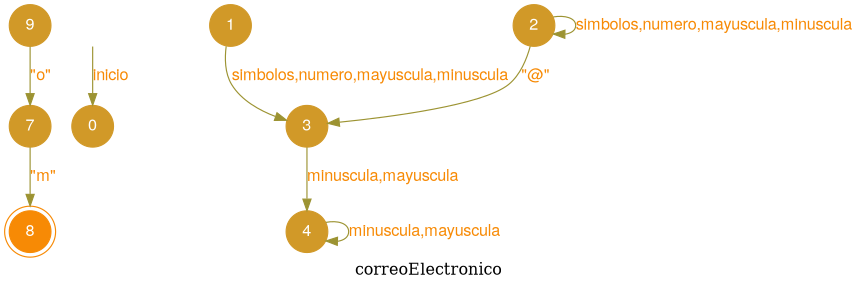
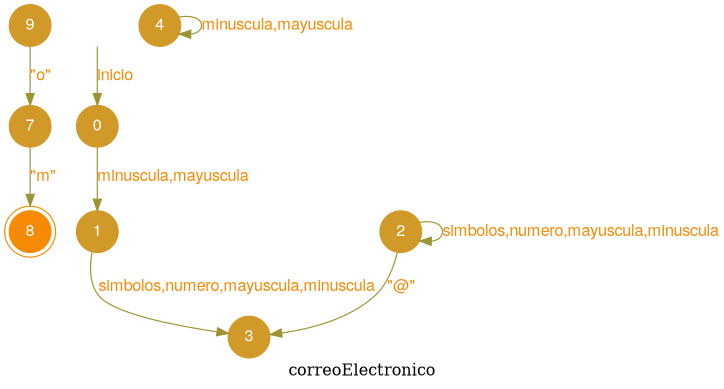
edge "0" -> "1": added, label "minuscula,mayuscula"
edge "3" -> "4": removed, label "minuscula,mayuscula"
